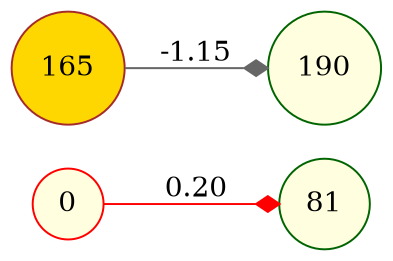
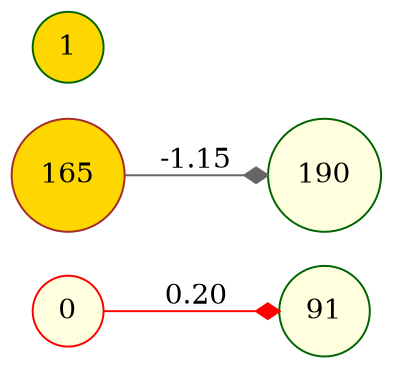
node "1": added
node "81": label "81" -> "91"
